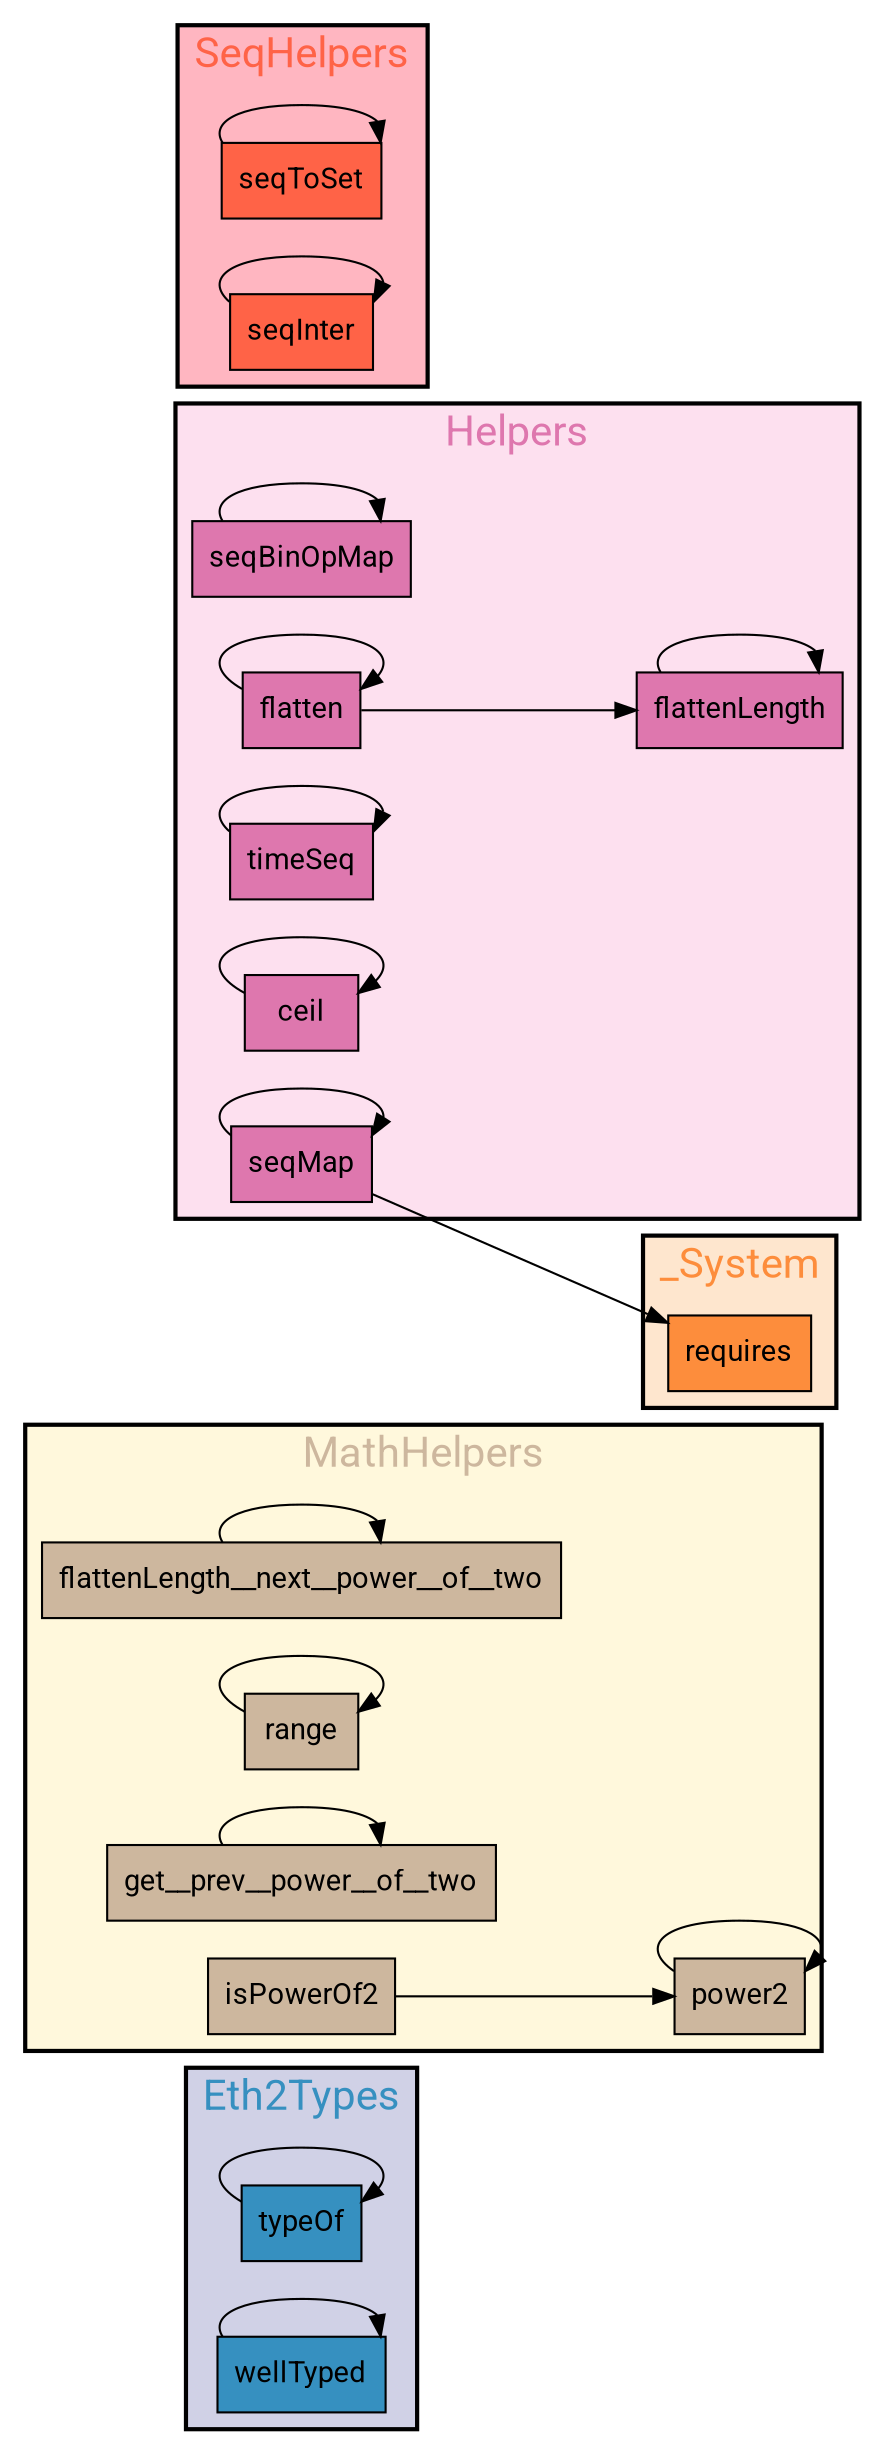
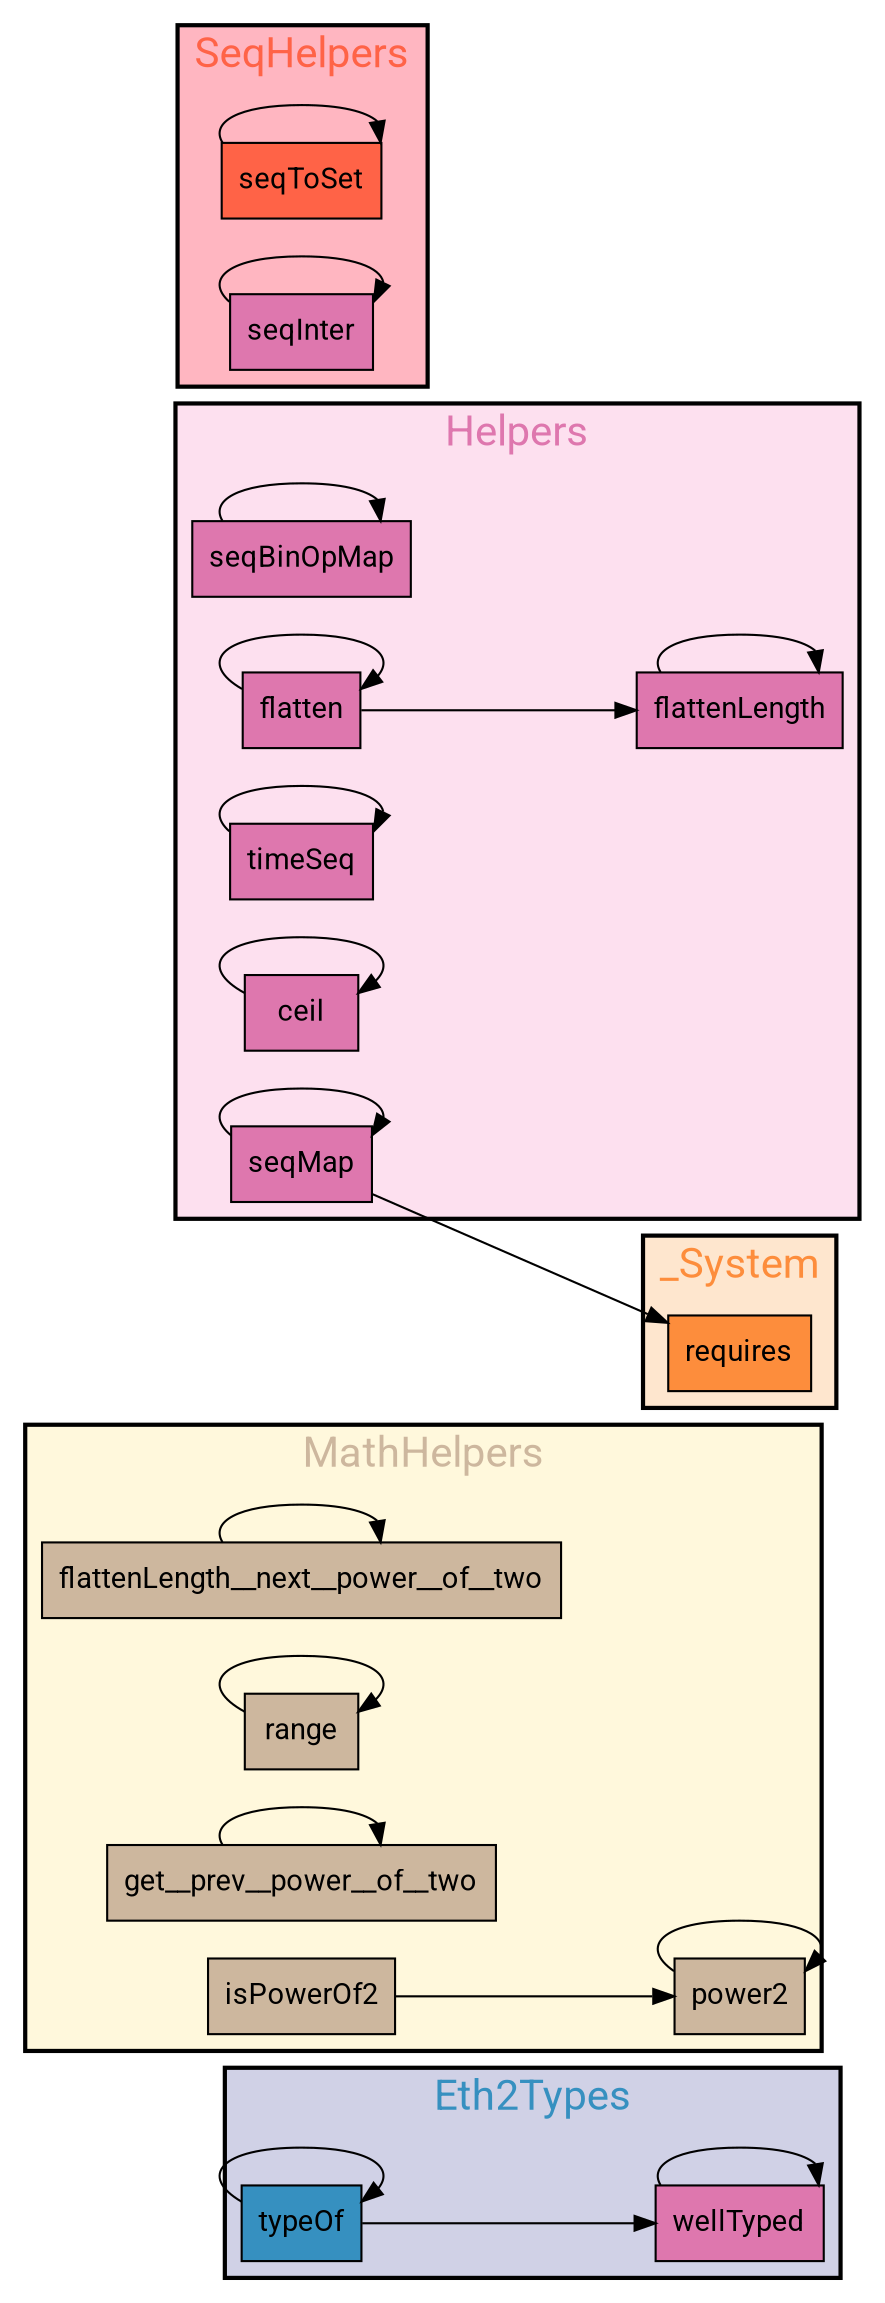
node "seqInter": fillcolor tomato -> #de77ae
edge "typeOf" -> "wellTyped": added
node "wellTyped": fillcolor #3690c0 -> #de77ae
